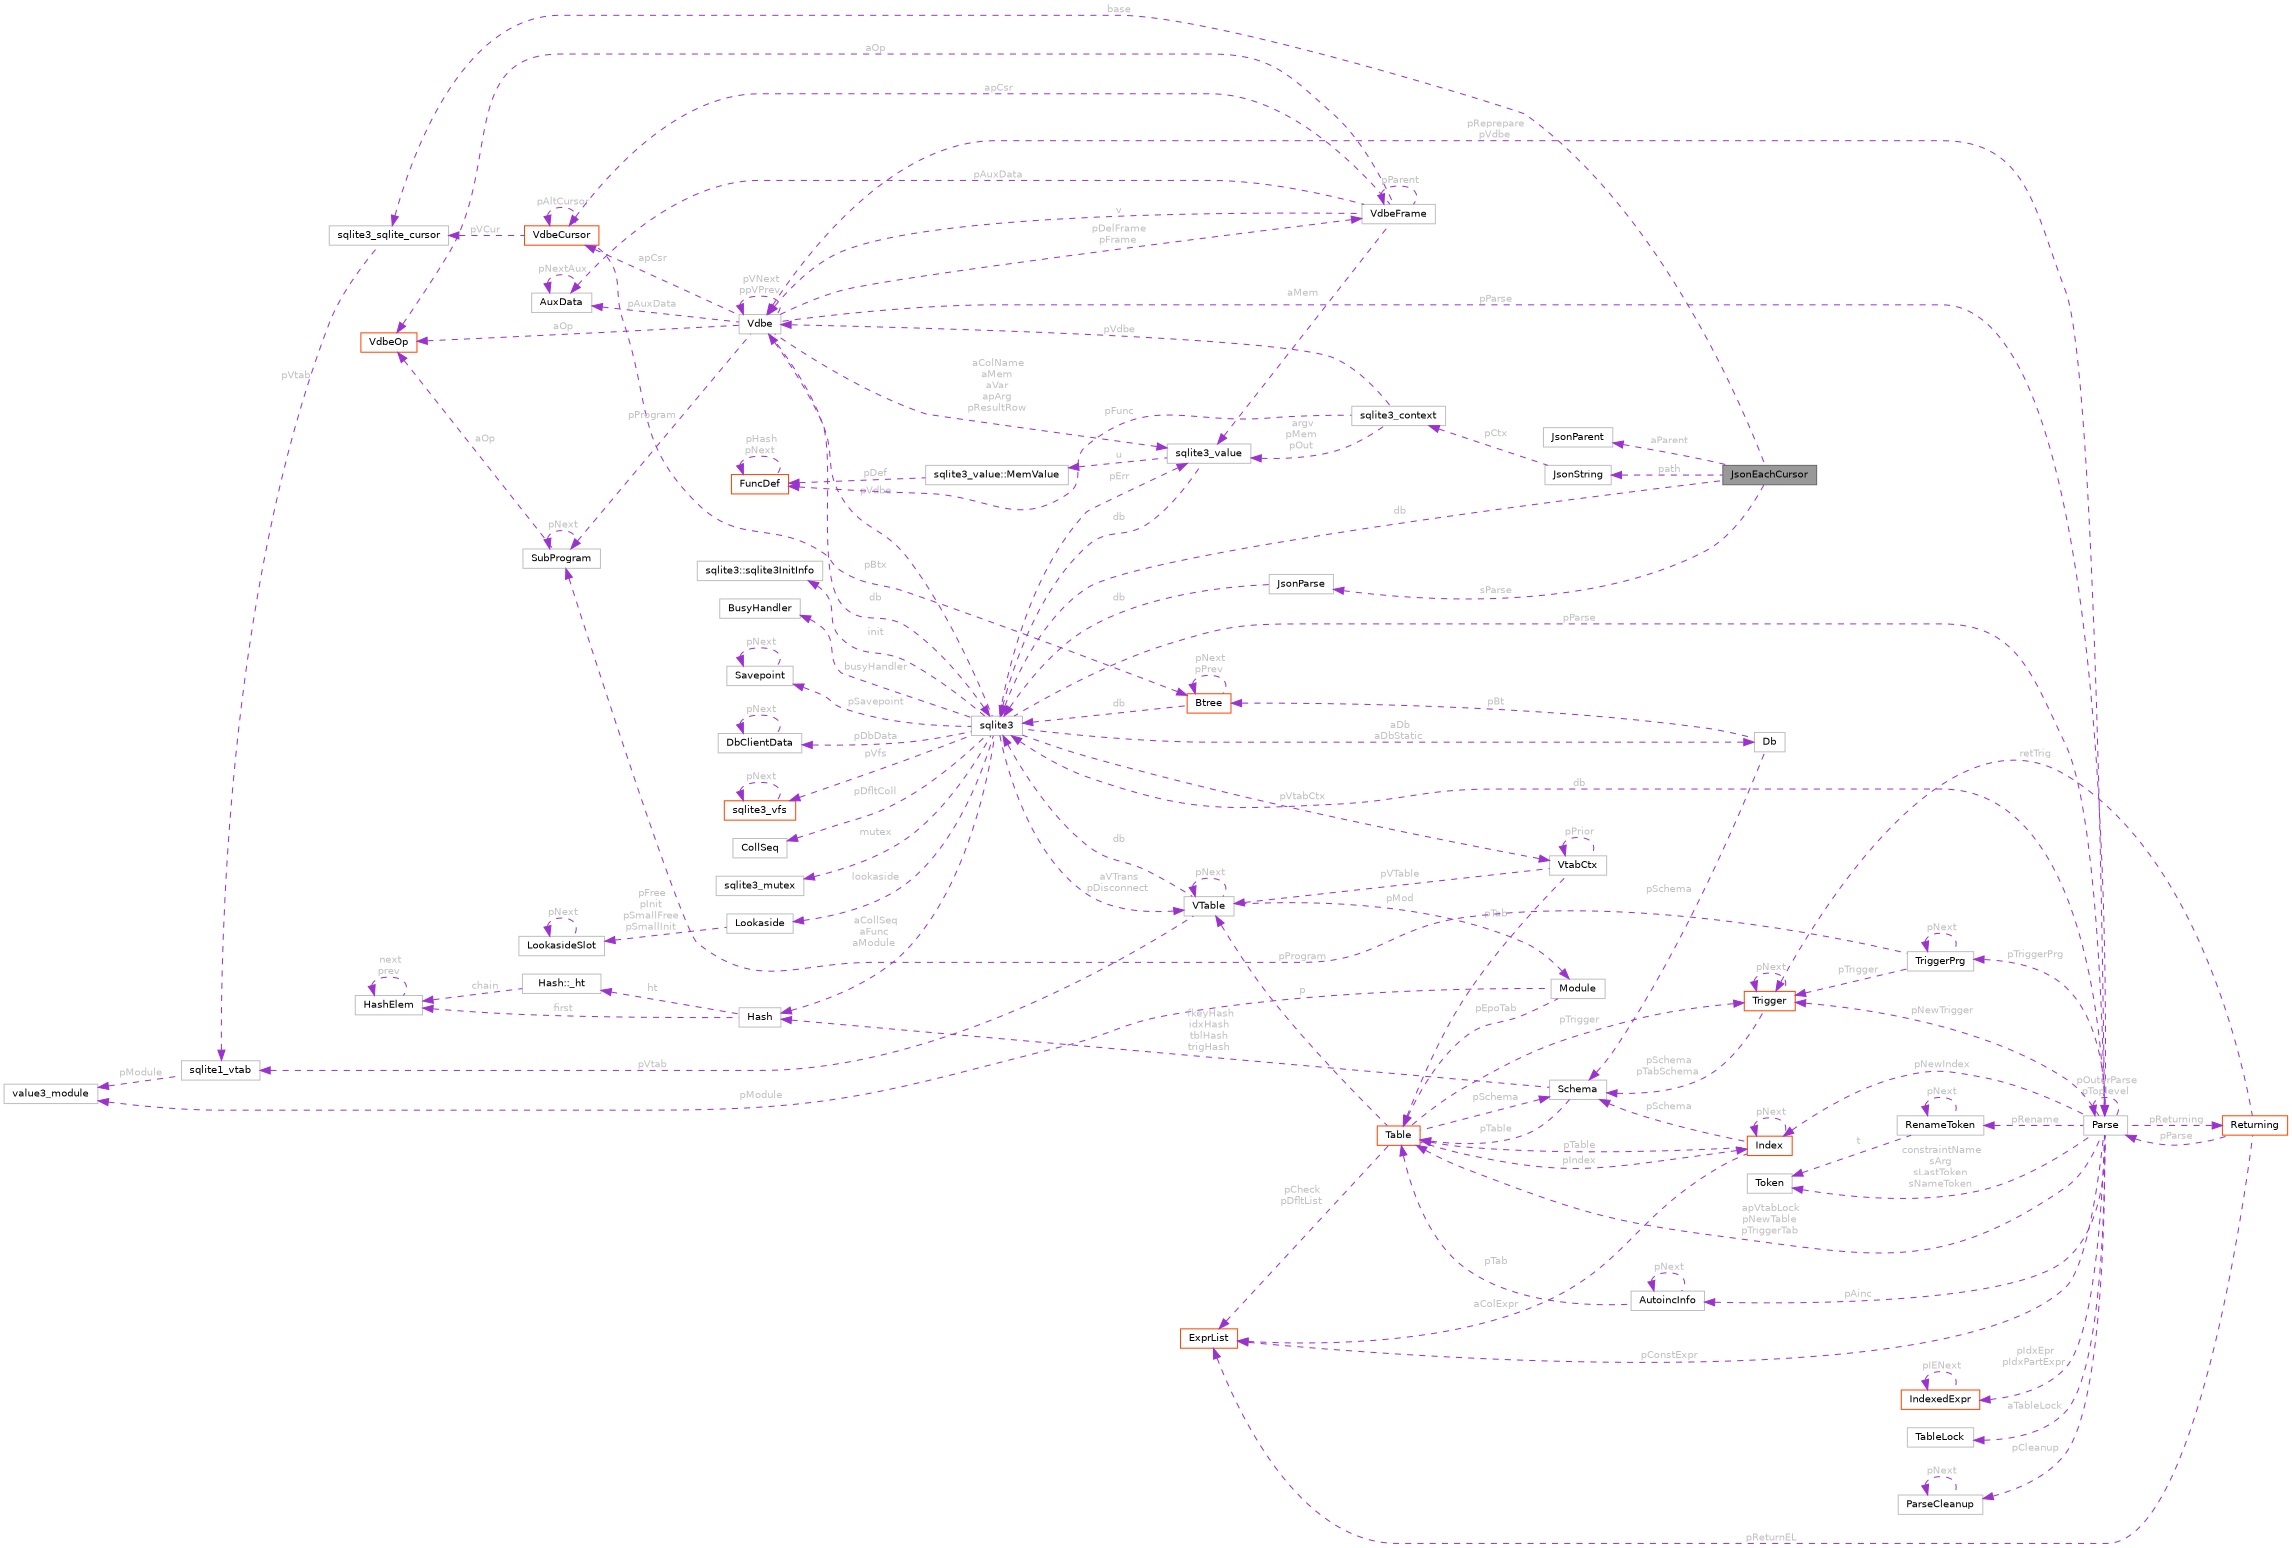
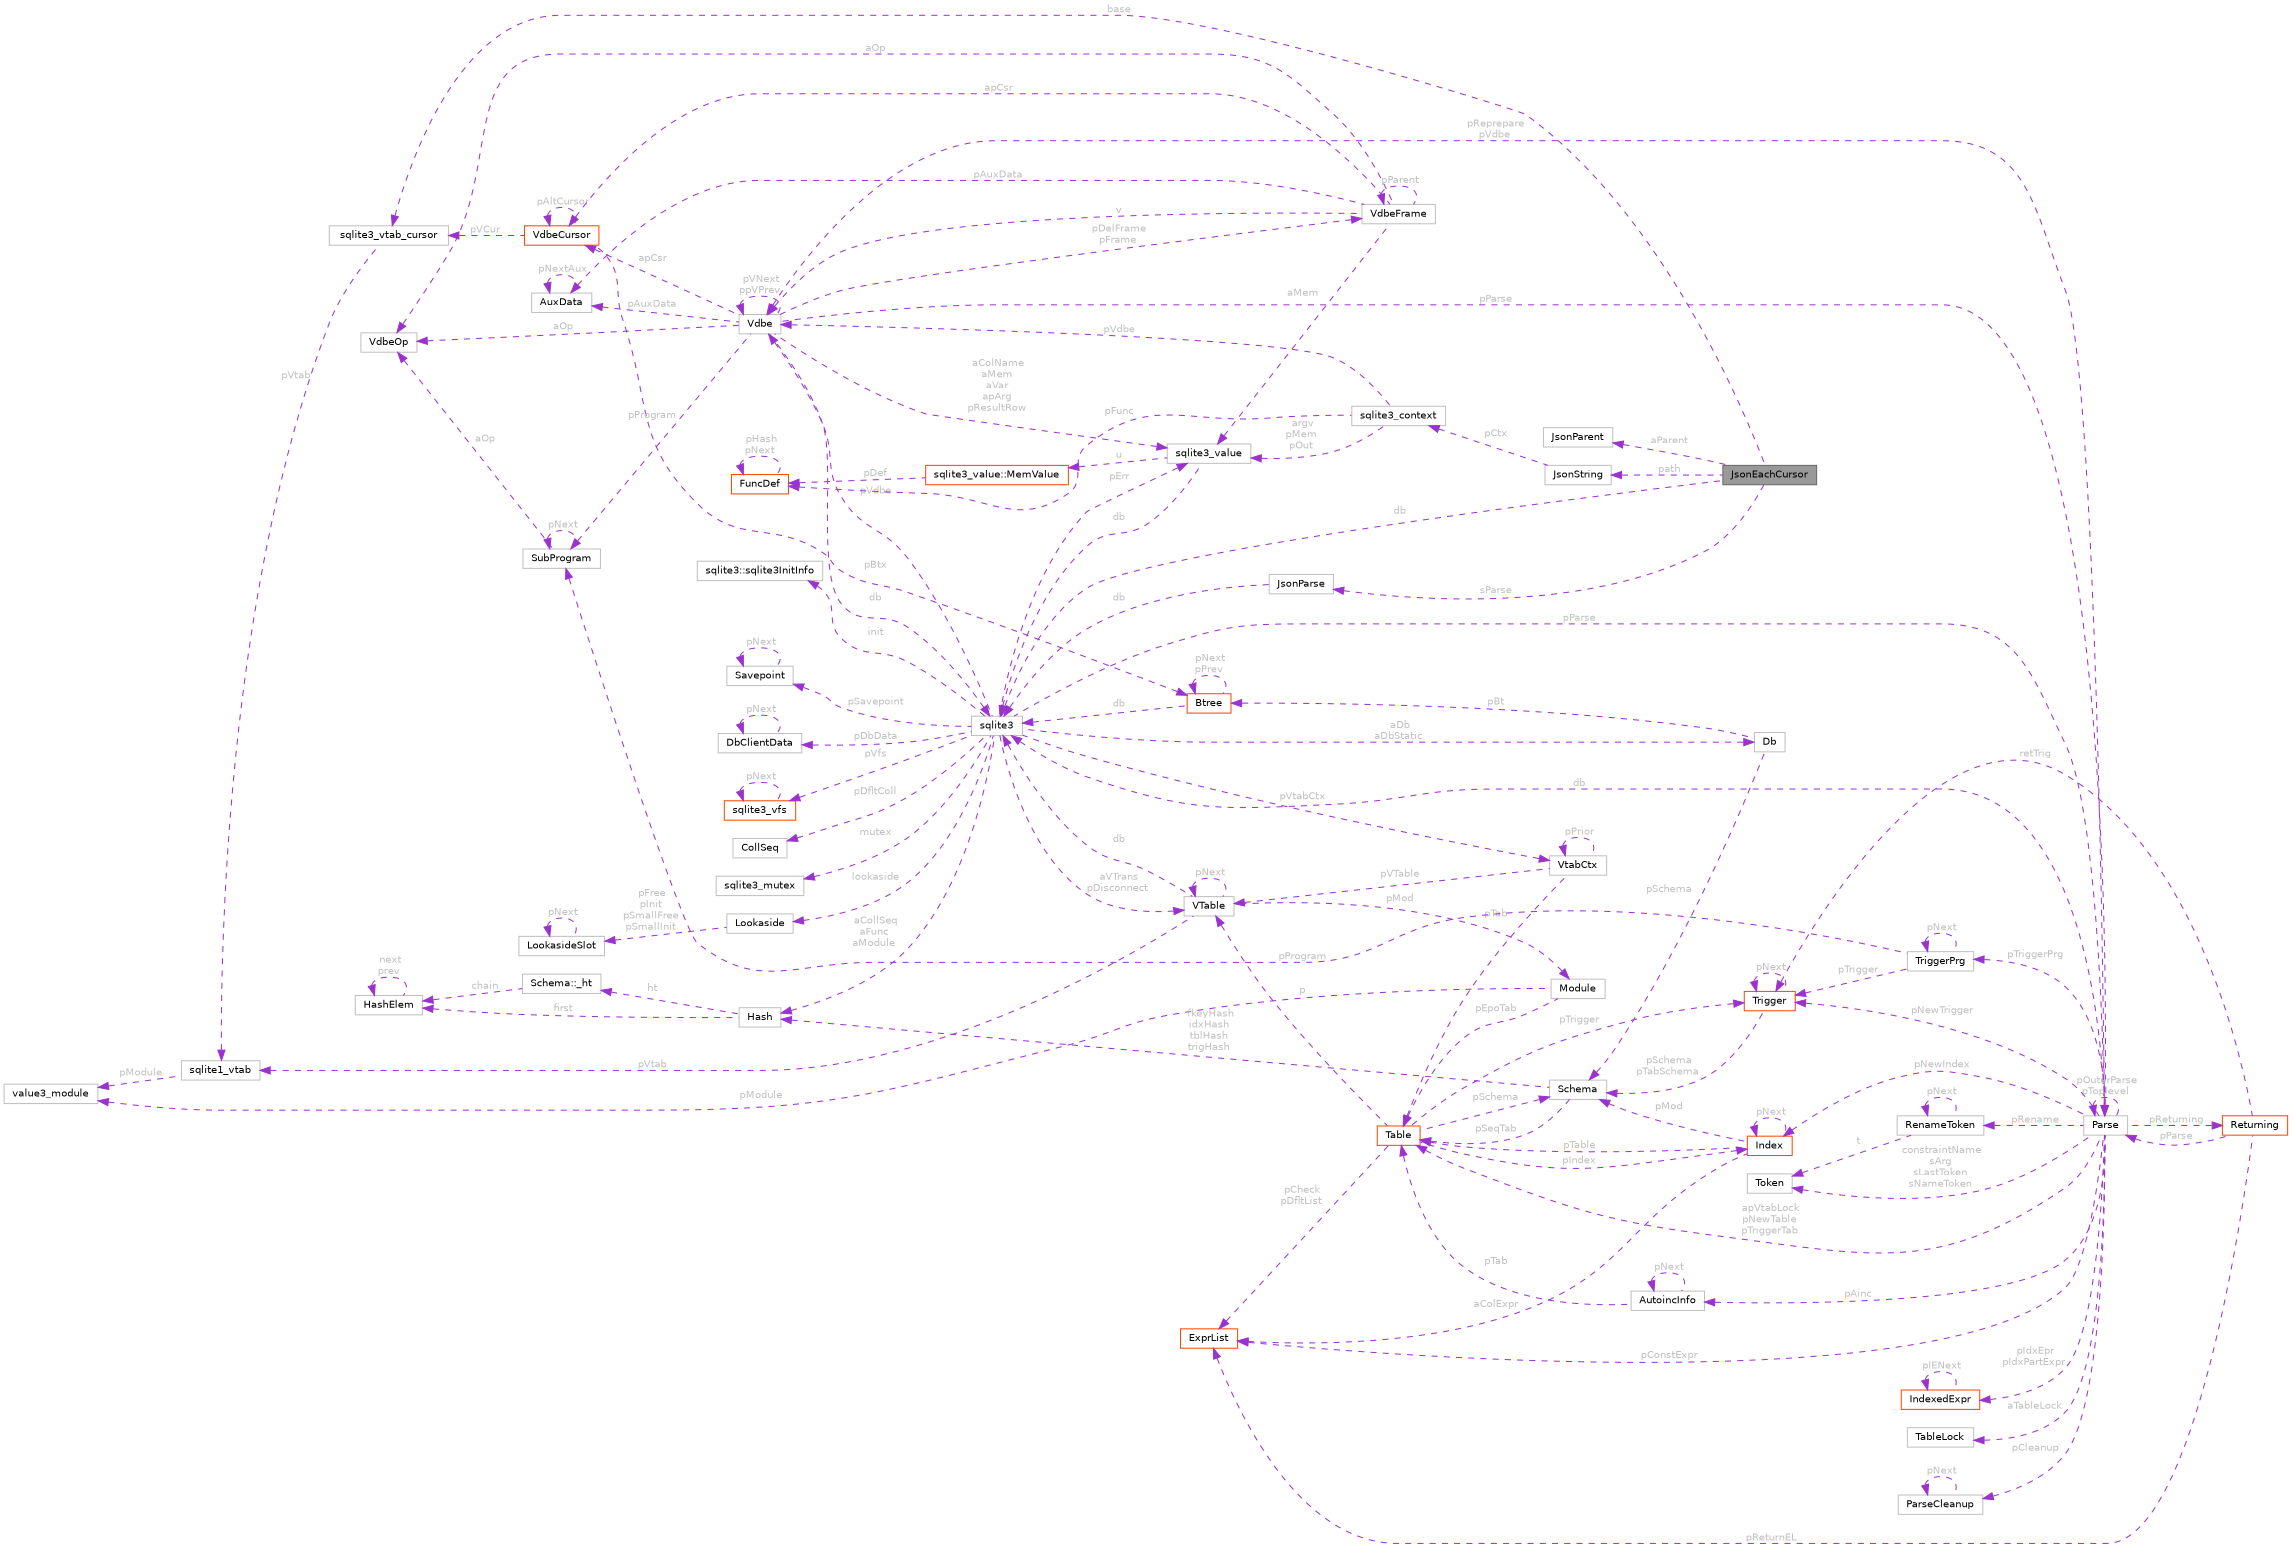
node "sqlite3_sqlite_cursor": label "sqlite3_sqlite_cursor" -> "sqlite3_vtab_cursor"
node "VdbeOp": color orangered -> grey75
node "sqlite3_value::MemValue": color grey75 -> orangered
node "BusyHandler": removed
node "Hash::_ht": label "Hash::_ht" -> "Schema::_ht"
edge "Index" -> "Schema": label " pSchema" -> " pMod"
edge "Schema" -> "Table": label " pTable" -> " pSeqTab"
